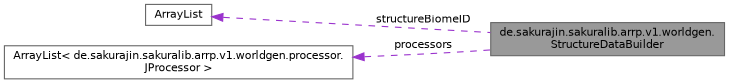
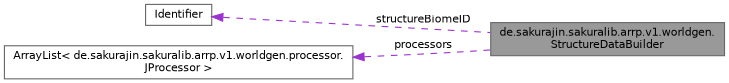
node "ArrayList": label "ArrayList" -> "Identifier"
